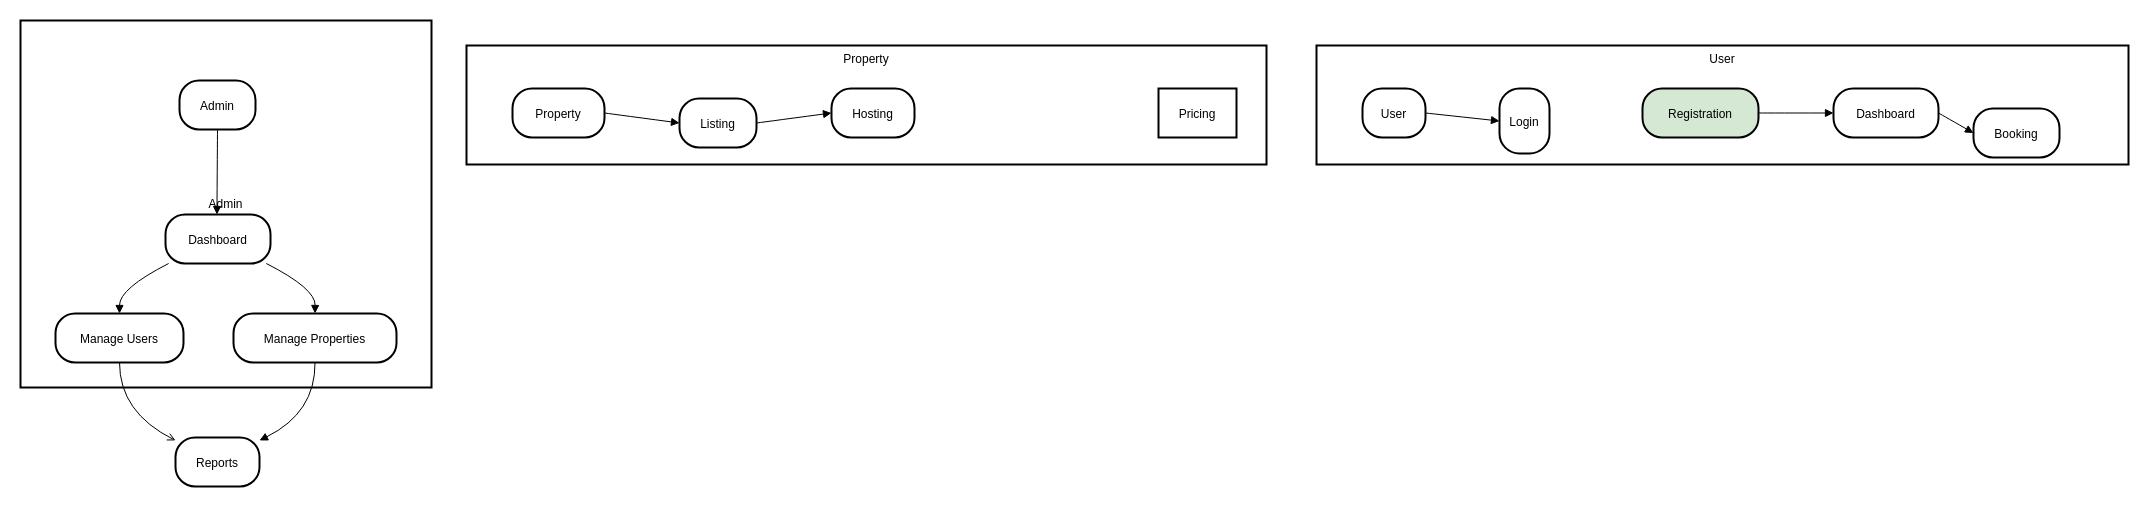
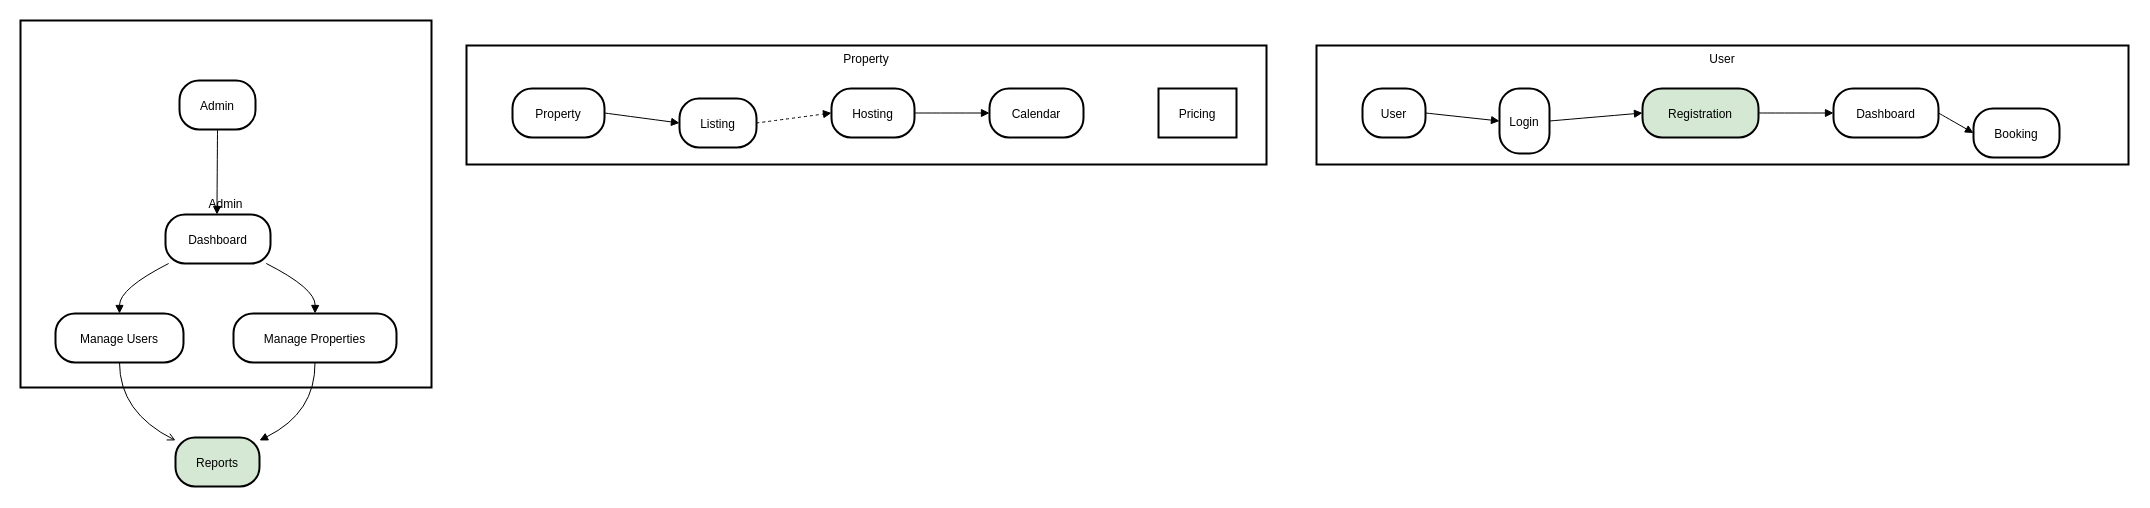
edge "Hosting" -> "Calendar": added
node "Calendar": added
edge "Login" -> "Registration": added
edge "Listing" -> "Hosting": style solid -> dashed
node "Reports": fillcolor #ffffff -> #d5e8d4
